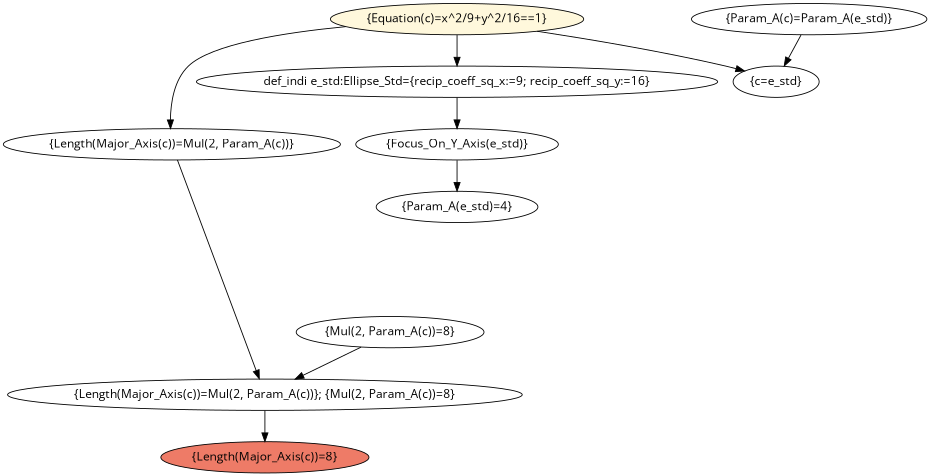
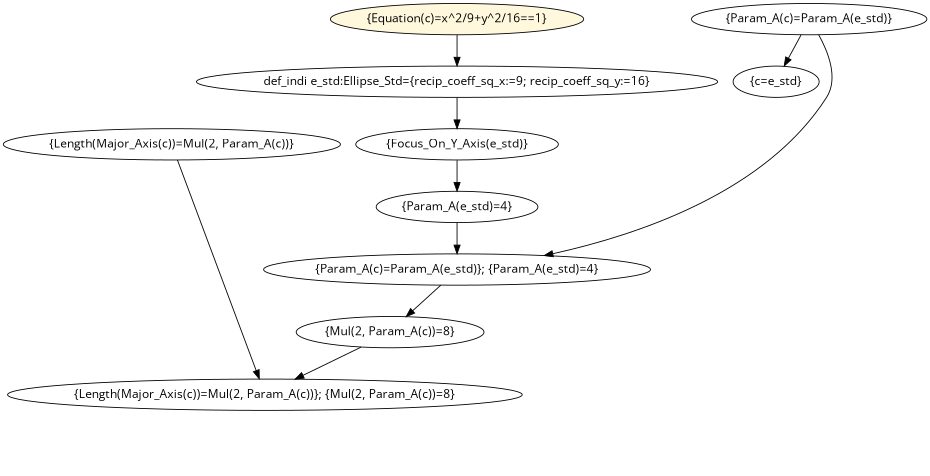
edge "{Equation(c)=x^2/9+y^2/16==1}" -> "{Length(Major_Axis(c))=Mul(2, Param_A(c))}": removed
edge "{Equation(c)=x^2/9+y^2/16==1}" -> "{c=e_std}": removed
node "{Param_A(c)=Param_A(e_std)}; {Param_A(e_std)=4}": added
node "{Length(Major_Axis(c))=8}": removed
